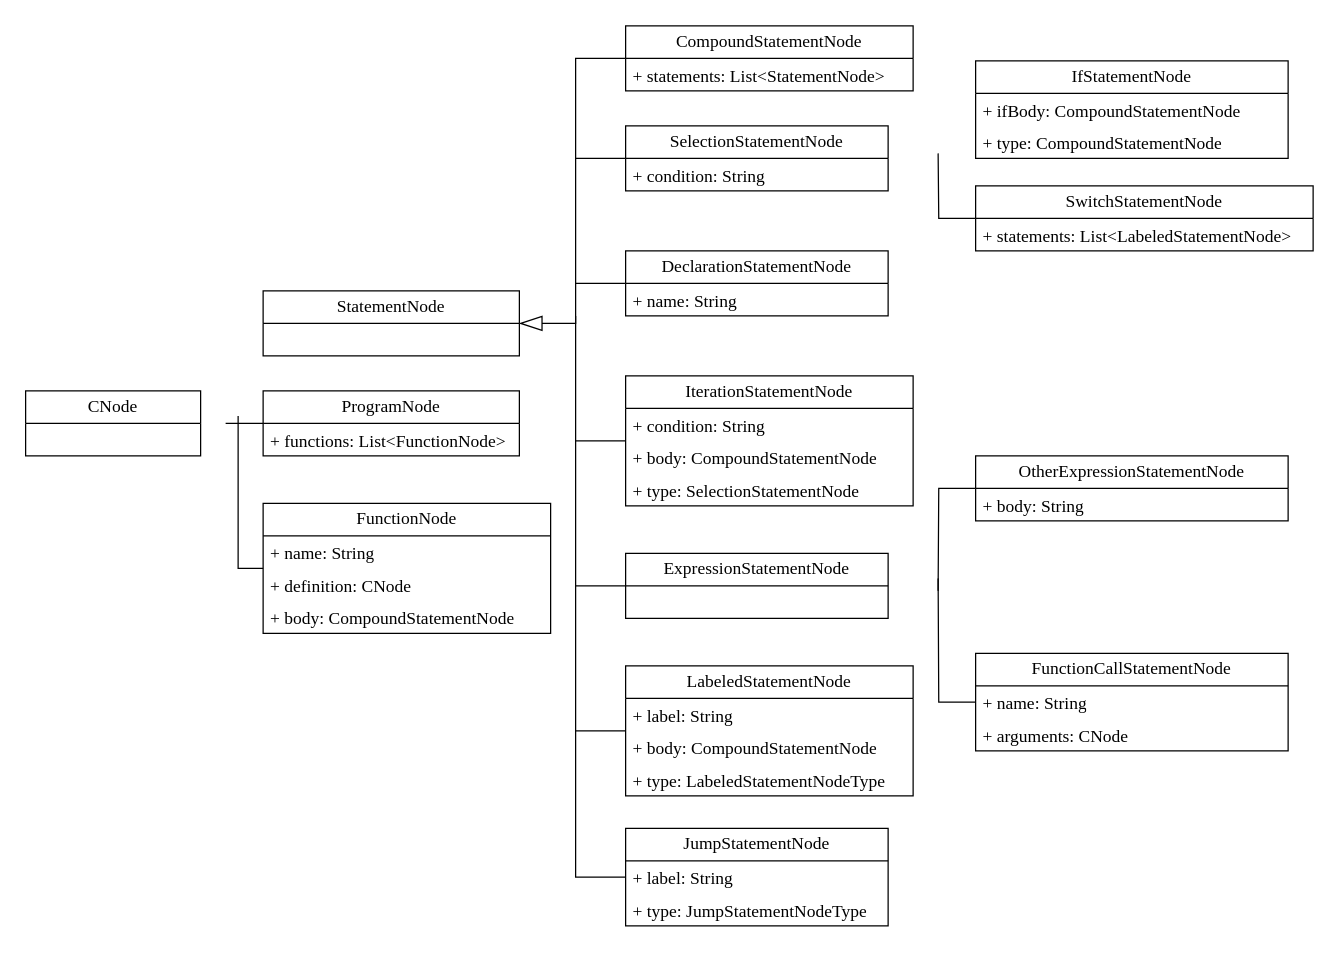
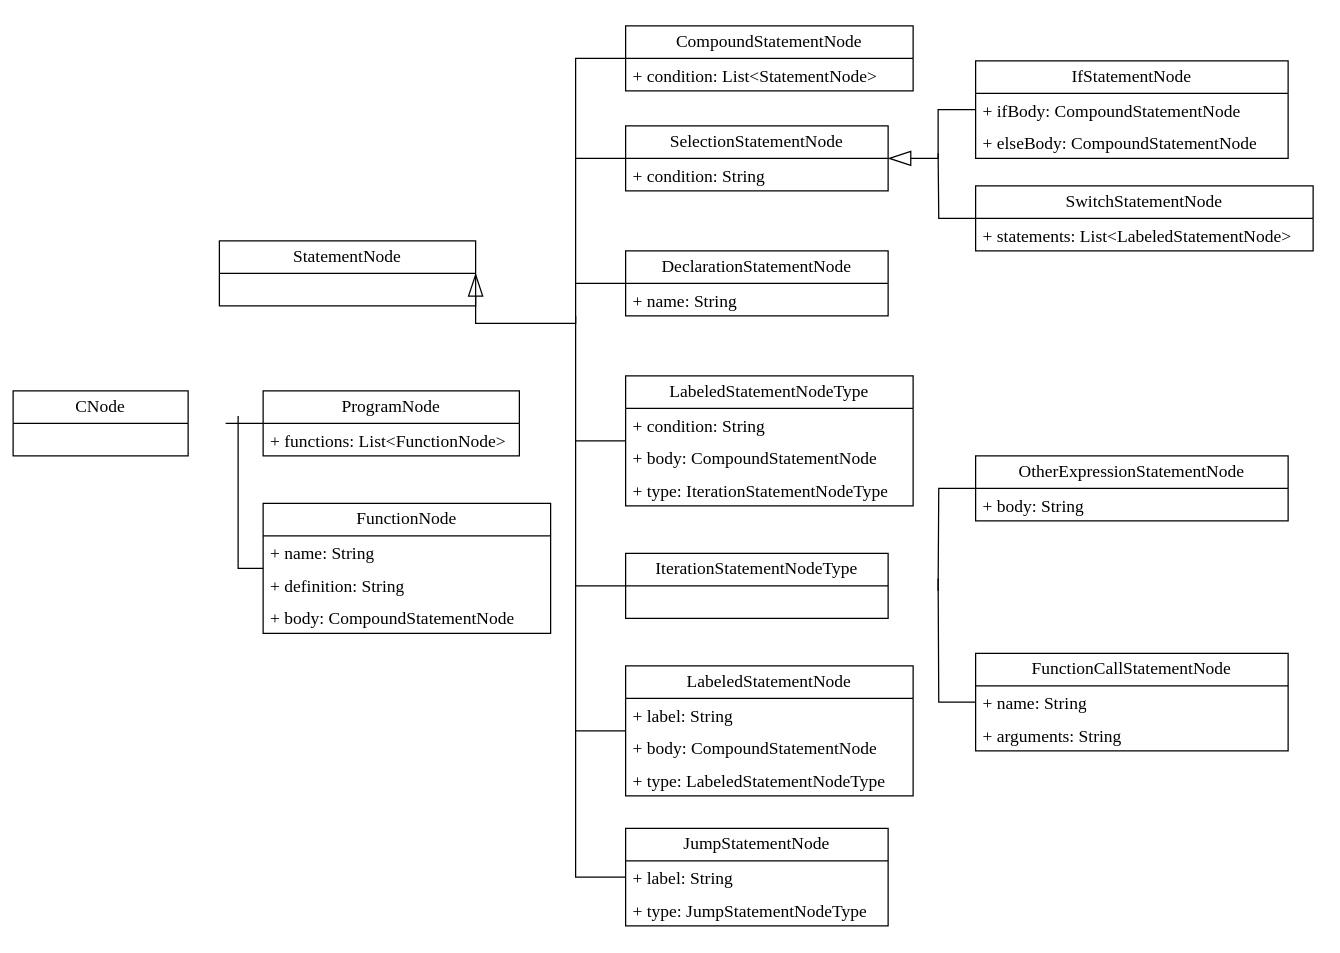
node "+ statements: List<StatementNode>": label "+ statements: List<StatementNode>" -> "+ condition: List<StatementNode>"
edge "+ ifBody: CompoundStatementNode" -> "SelectionStatementNode": added
node "+ type: CompoundStatementNode": label "+ type: CompoundStatementNode" -> "+ elseBody: CompoundStatementNode"
node "StatementNode": moved (391, 323) -> (348, 273)
node "IterationStatementNode": label "IterationStatementNode" -> "LabeledStatementNodeType"
node "CNode": moved (113, 423) -> (101, 423)
node "+ type: SelectionStatementNode": label "+ type: SelectionStatementNode" -> "+ type: IterationStatementNodeType"
node "ExpressionStatementNode": label "ExpressionStatementNode" -> "IterationStatementNodeType"
node "+ definition: CNode": label "+ definition: CNode" -> "+ definition: String"
node "+ arguments: CNode": label "+ arguments: CNode" -> "+ arguments: String"
